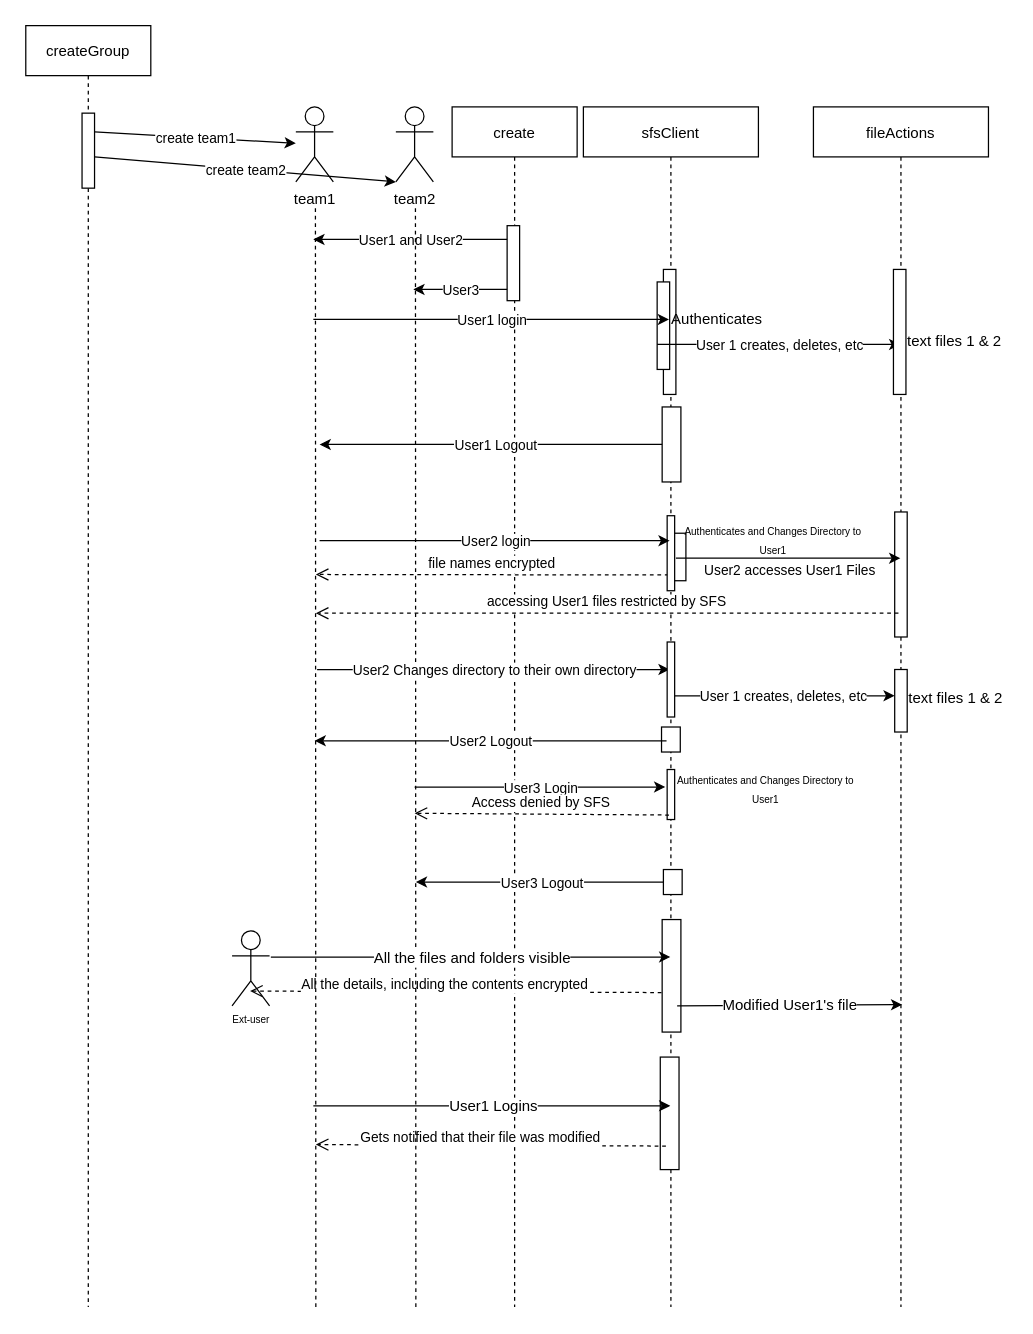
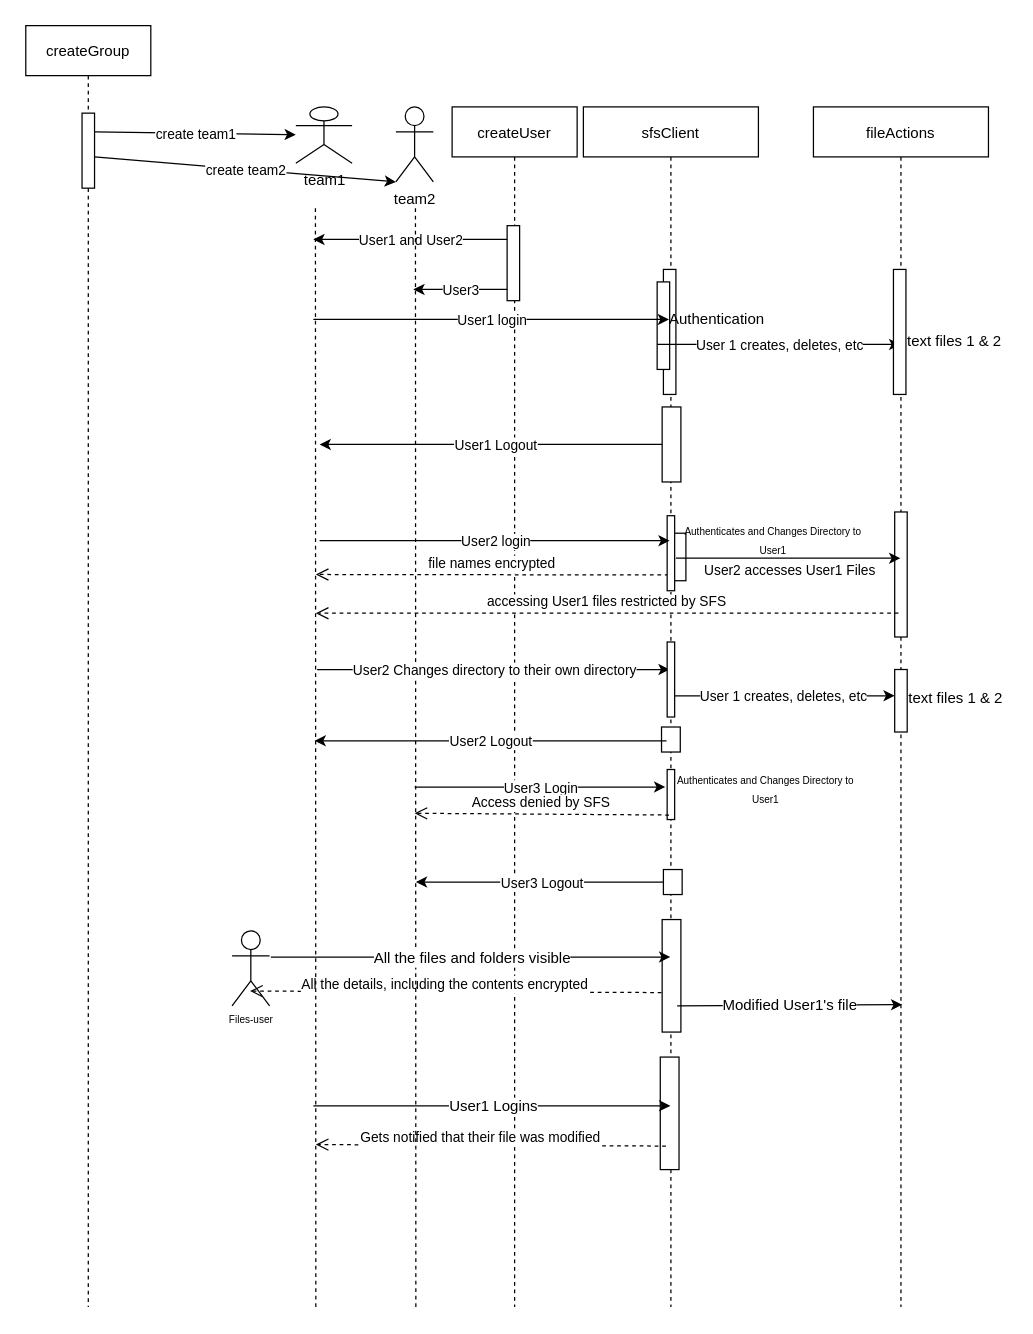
node "create": label "create" -> "createUser"
node "team1": size 38x75 -> 56x56
node "Authenticates": label "Authenticates" -> "Authentication"
node "Ext-user": label "Ext-user" -> "Files-user"
